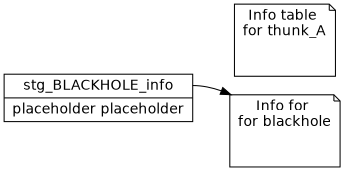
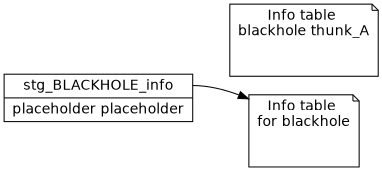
node "Info table for thunk_A": label "Info table for thunk_A" -> "Info table blackhole thunk_A"
node "Info for for blackhole": label "Info for for blackhole" -> "Info table for blackhole"
